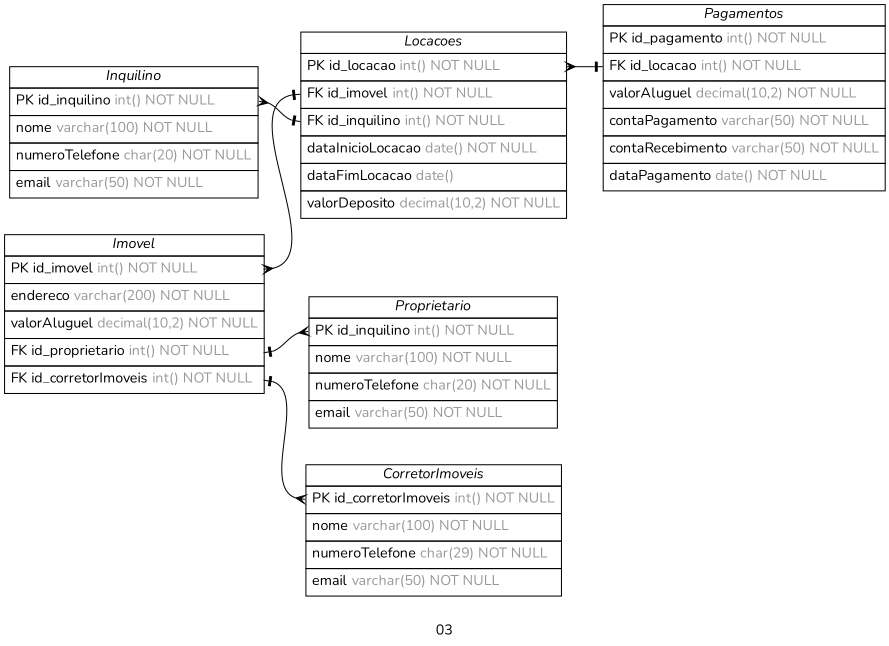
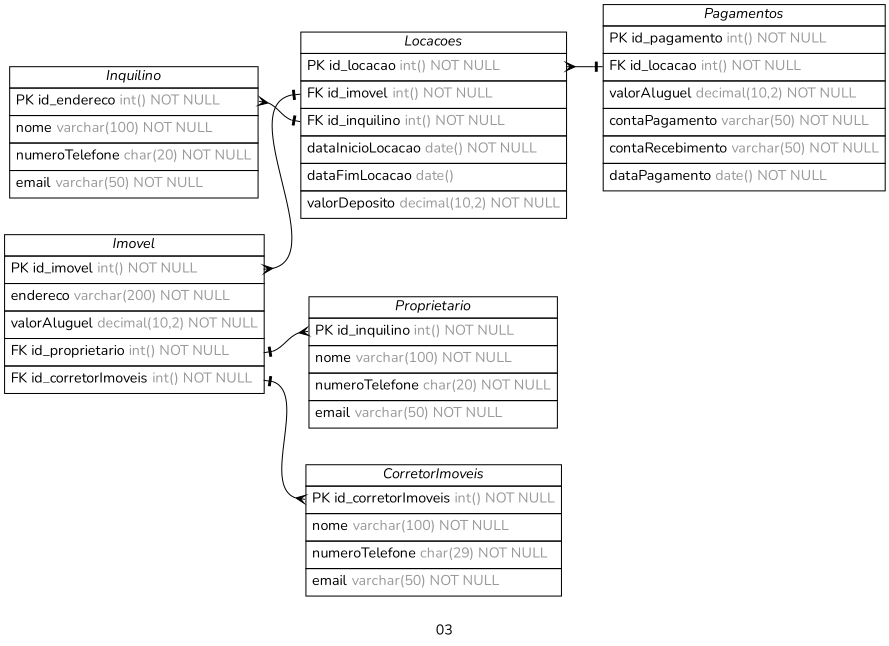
node "Inquilino": text "PK id_inquilino" -> "PK id_endereco"
